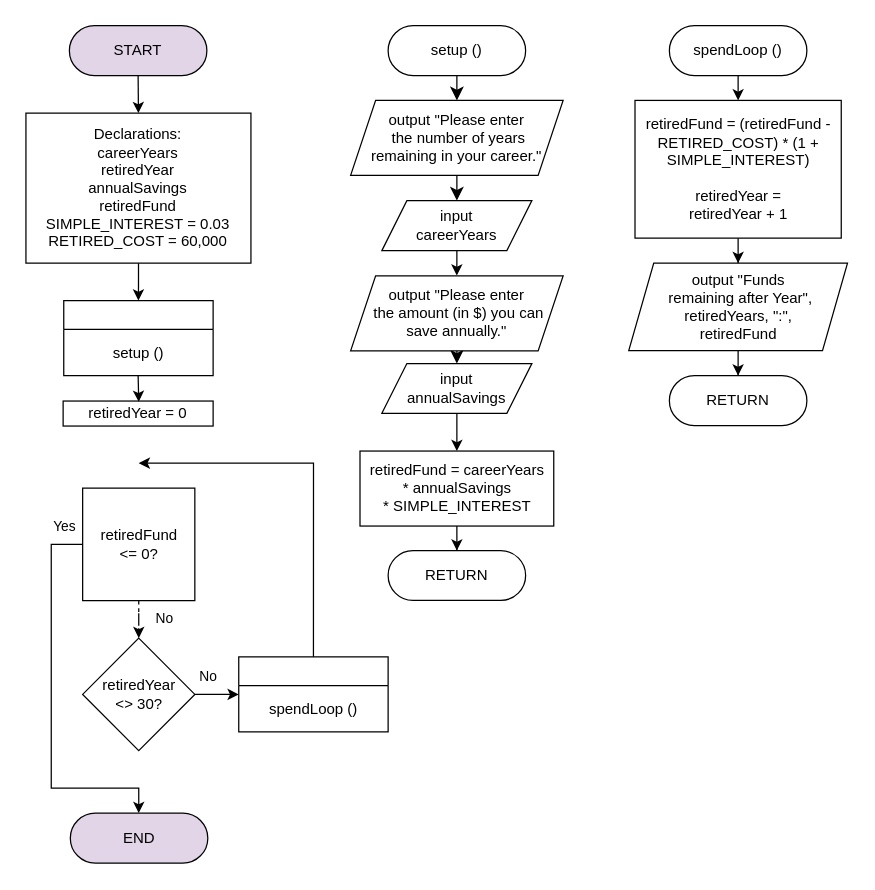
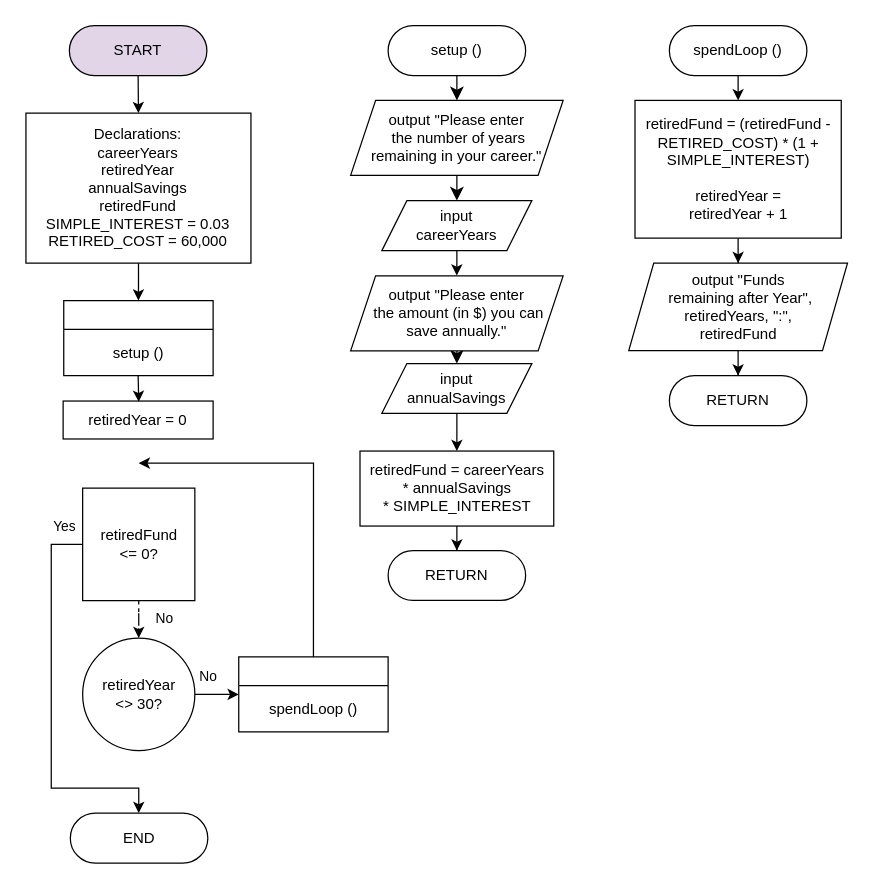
node "retiredYear = 0": size 150x25 -> 150x38
node "retiredYear <> 30?": shape diamond -> ellipse
node "END": fillcolor #e1d5e7 -> #ffffff
